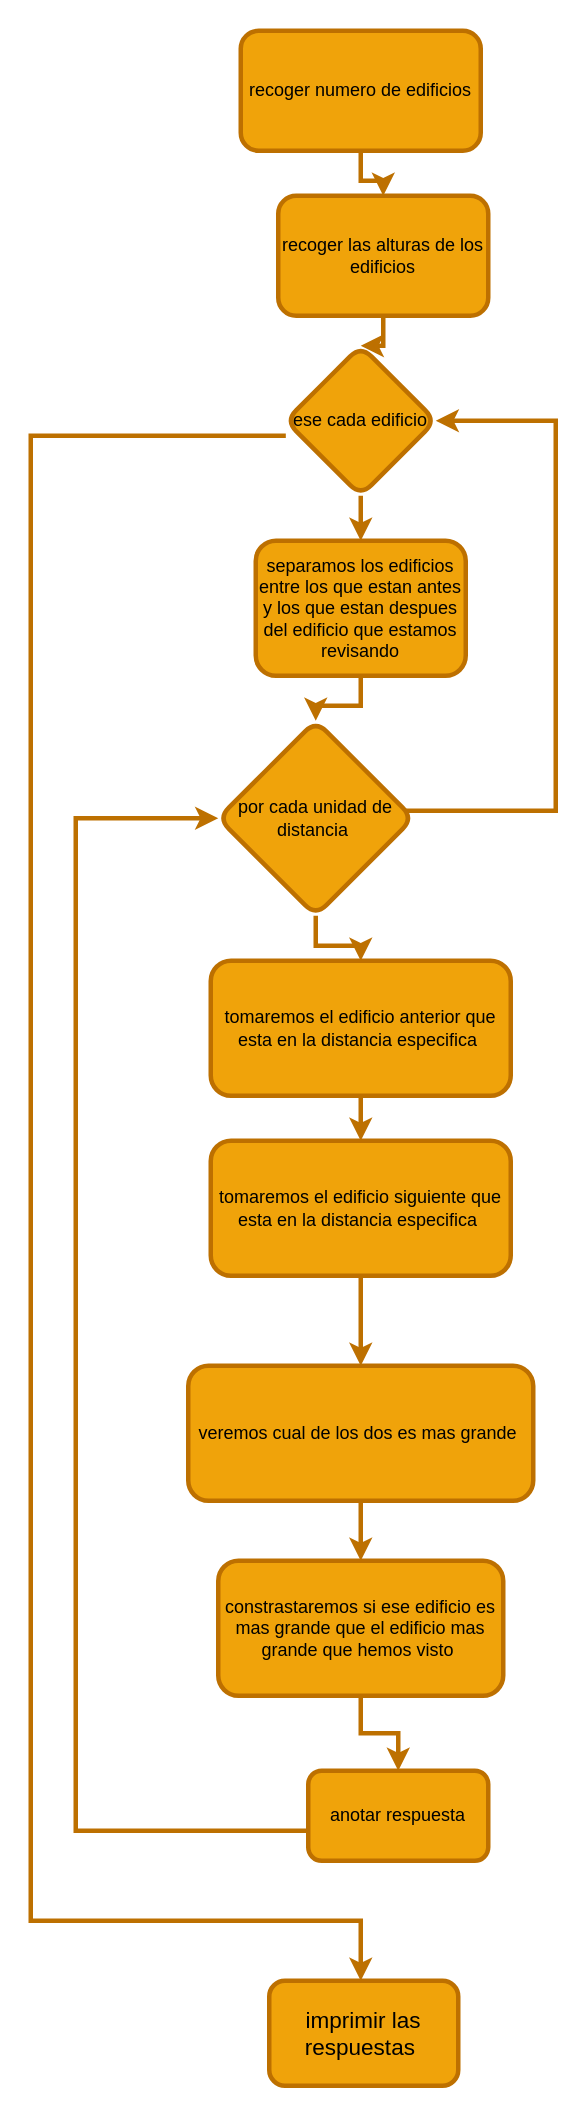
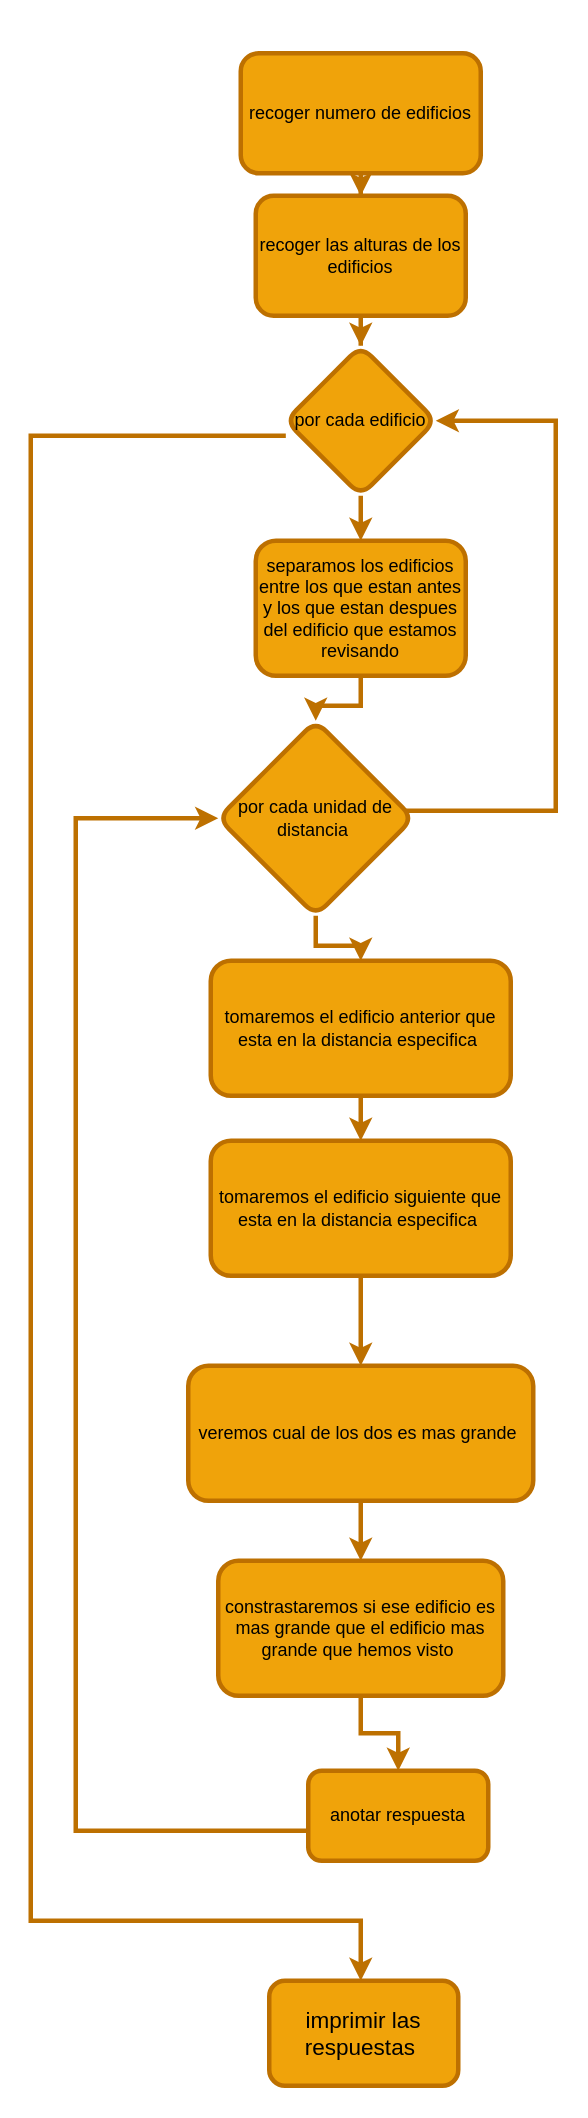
node "recoger numero de edificios": moved (361, 91) -> (361, 113)
node "recoger las alturas de los edificios": moved (383, 256) -> (361, 256)
node "ese cada edificio": label "ese cada edificio" -> "por cada edificio"
